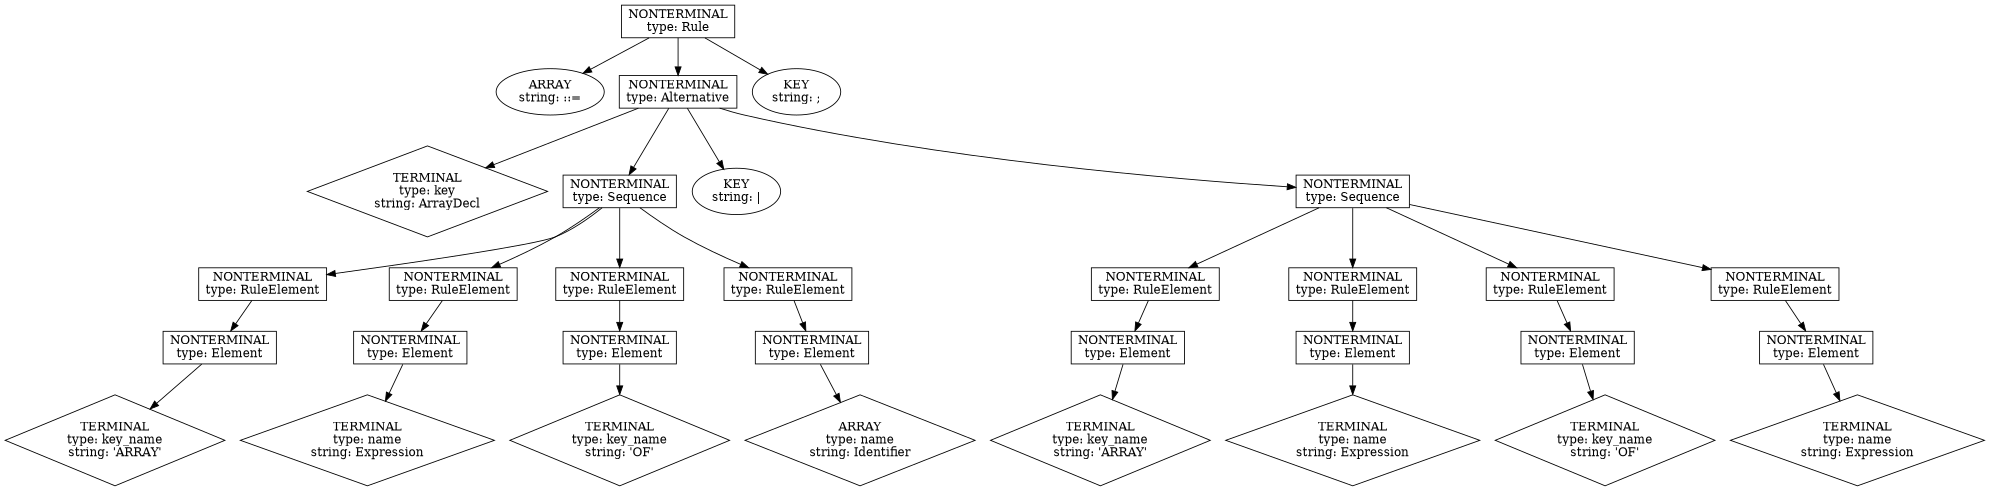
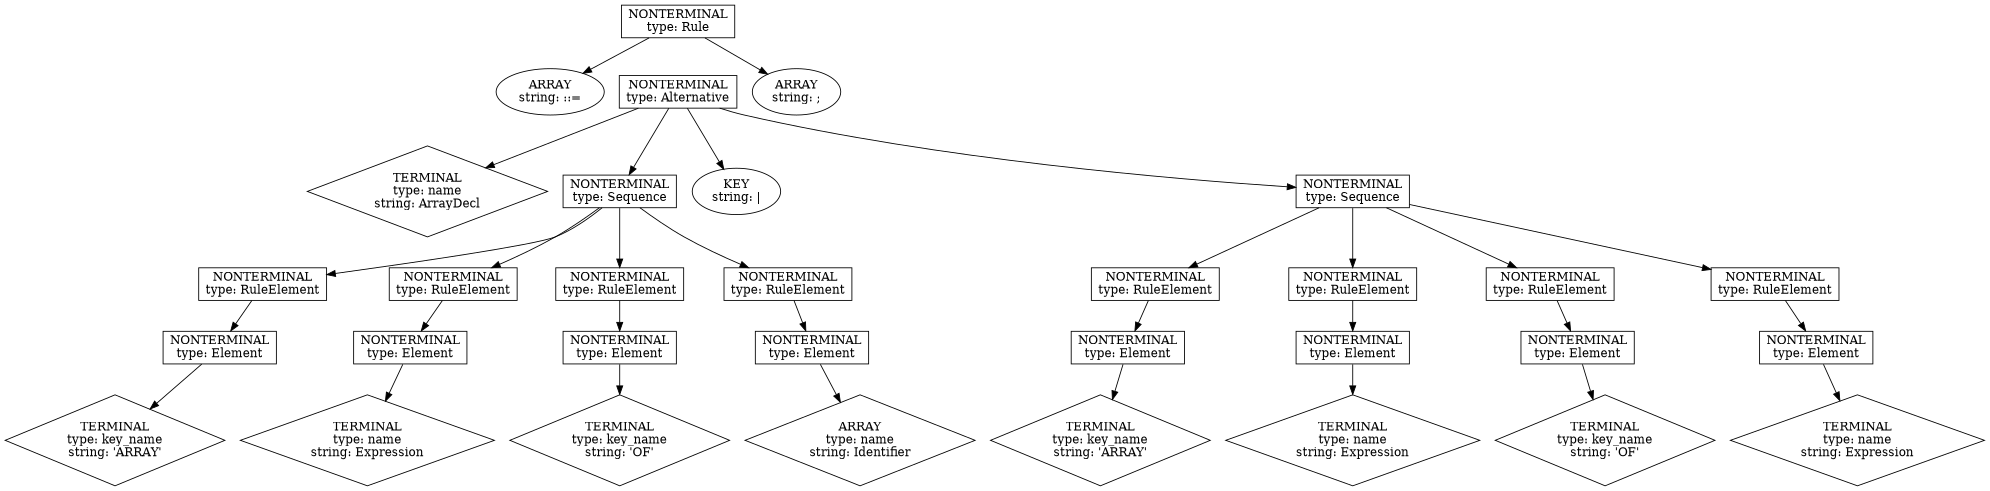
edge "NONTERMINAL type: Rule" -> "NONTERMINAL type: Alternative": removed
node "KEY string: ;": label "KEY string: ;" -> "ARRAY string: ;"
node "TERMINAL type: key string: ArrayDecl": label "TERMINAL type: key string: ArrayDecl" -> "TERMINAL type: name string: ArrayDecl"
